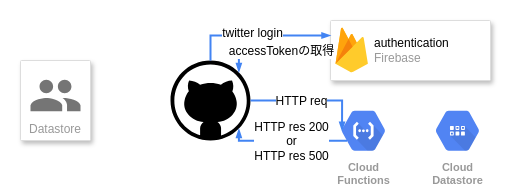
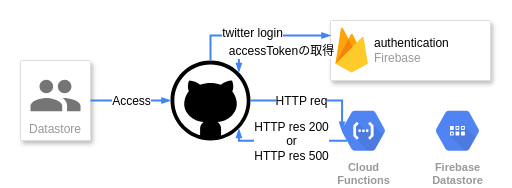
edge "Datastore" -> "Github Pages": added, label "Access"
node "Cloud Datastore": label "Cloud Datastore" -> "Firebase Datastore"
